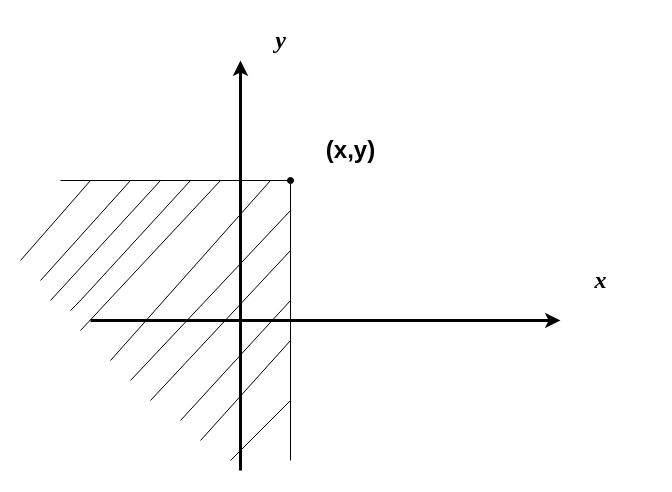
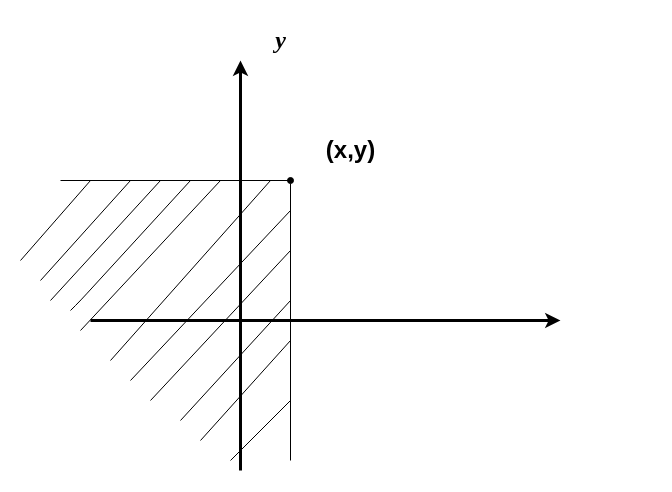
node "x": removed
